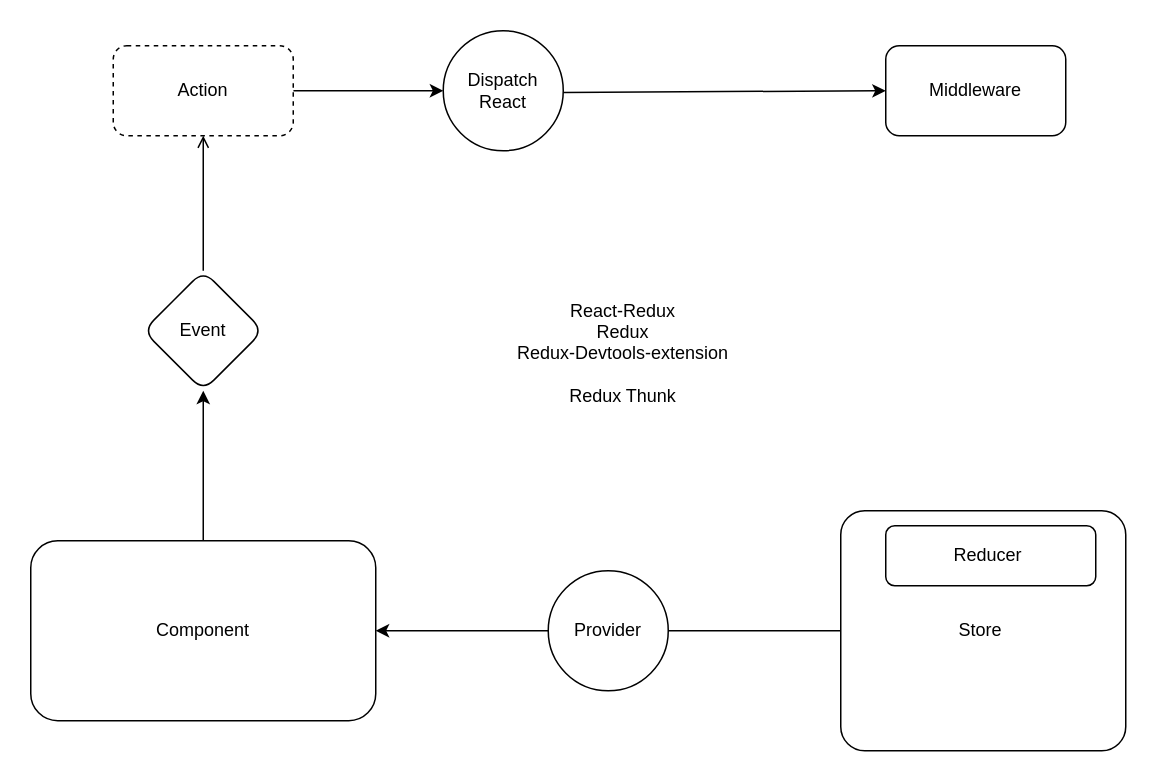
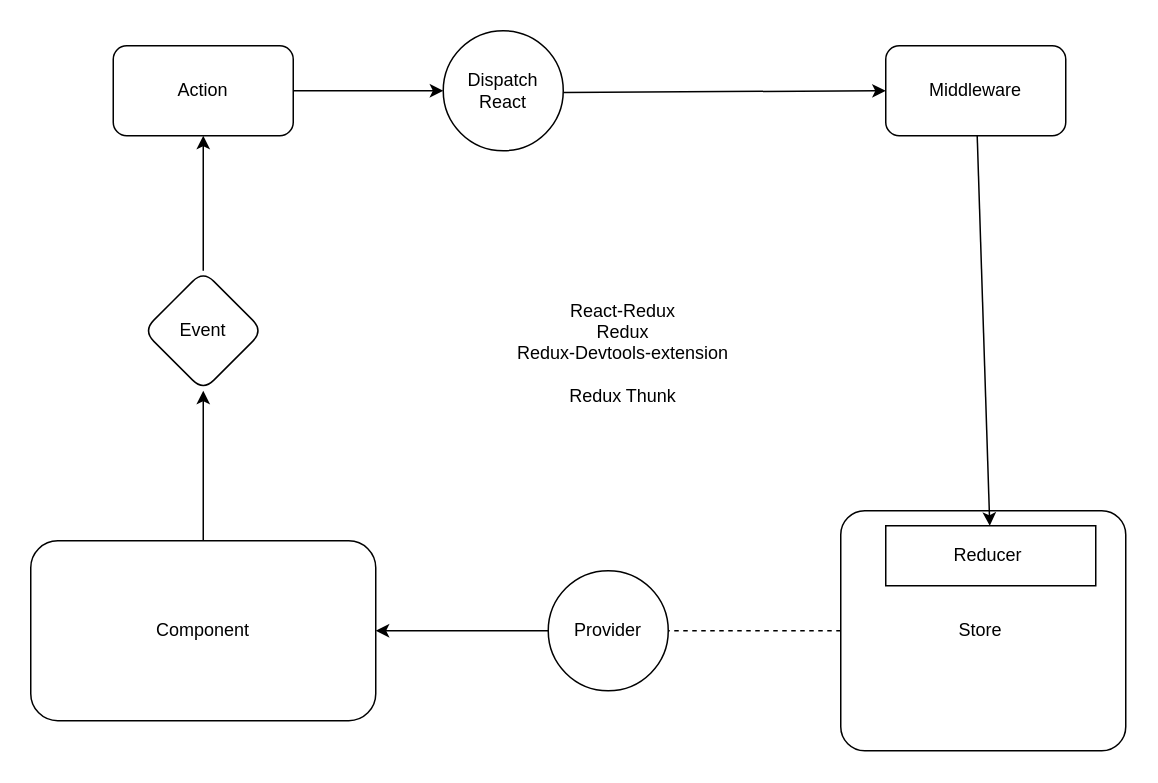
node "Action": style dashed -> solid
edge "Event" -> "Action": arrowhead open -> classic
edge "Middleware" -> "Reducer": added
node "Reducer": shape rounded rectangle -> rectangle
edge "Provider" -- "Store": style solid -> dashed
